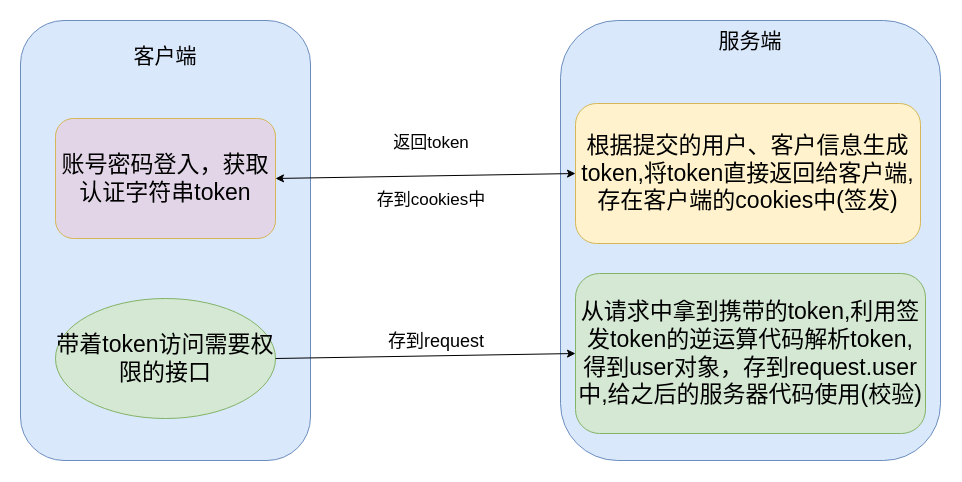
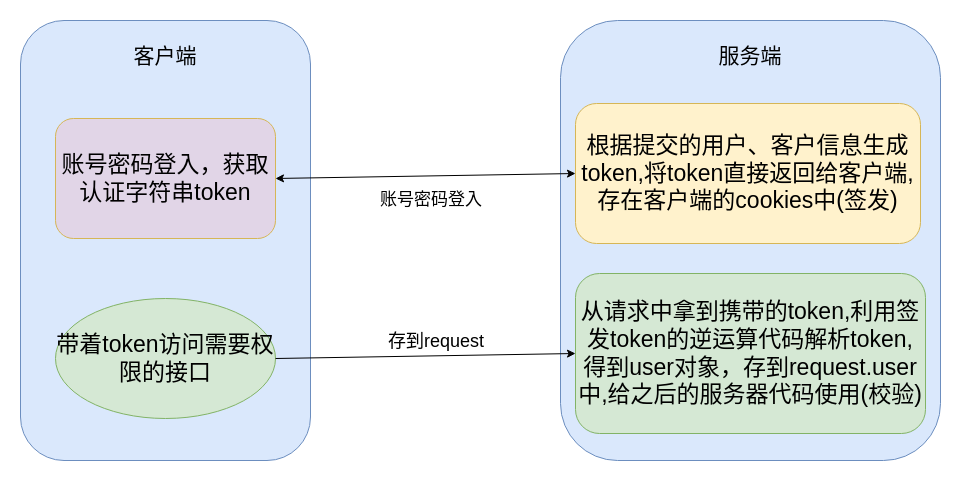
node "服务端": moved (751, 41) -> (751, 56)
node "返回token": removed
node "存到cookies中": label "存到cookies中" -> "账号密码登入"
